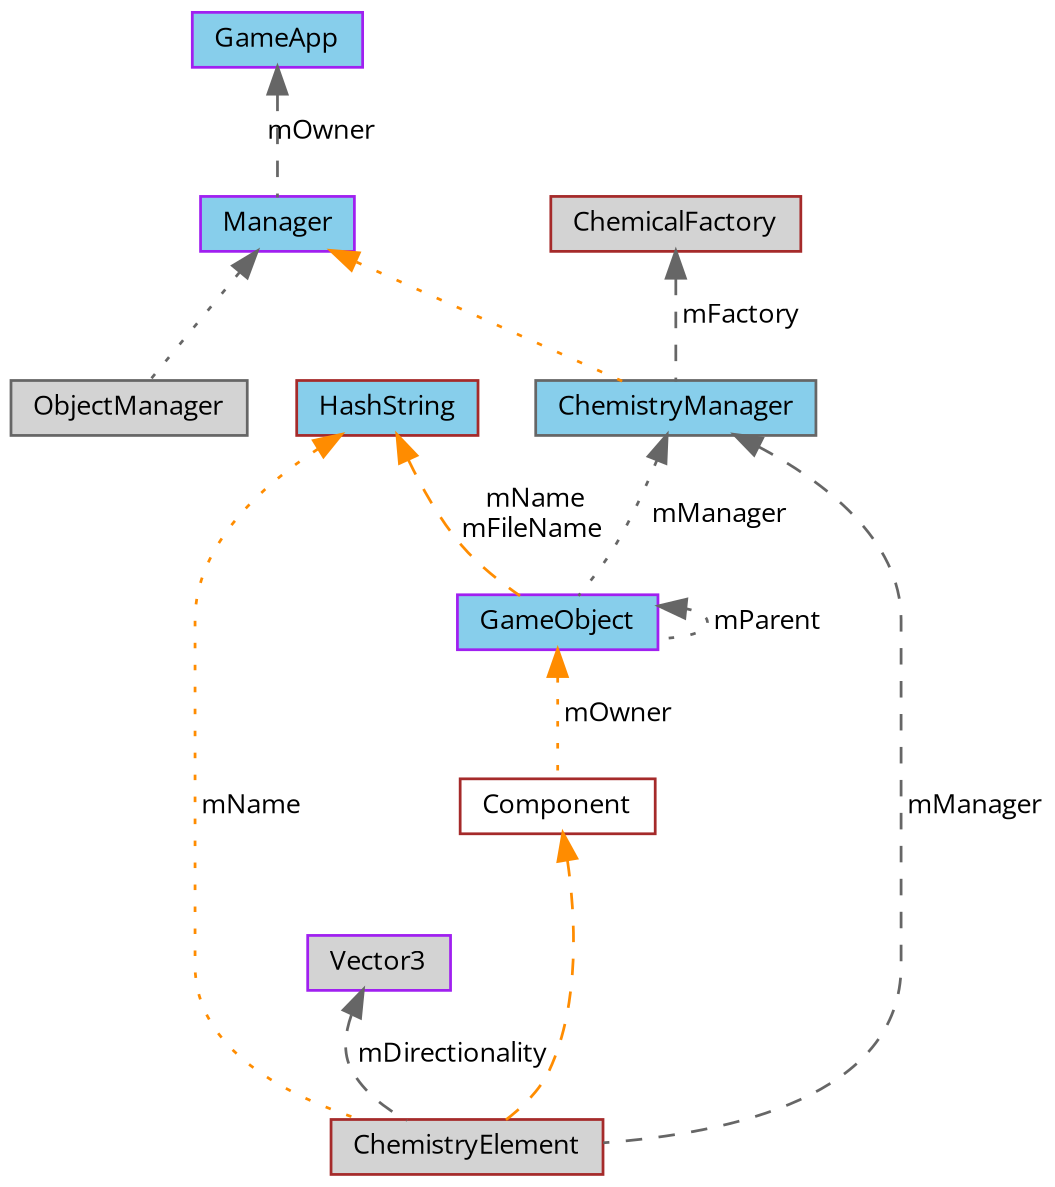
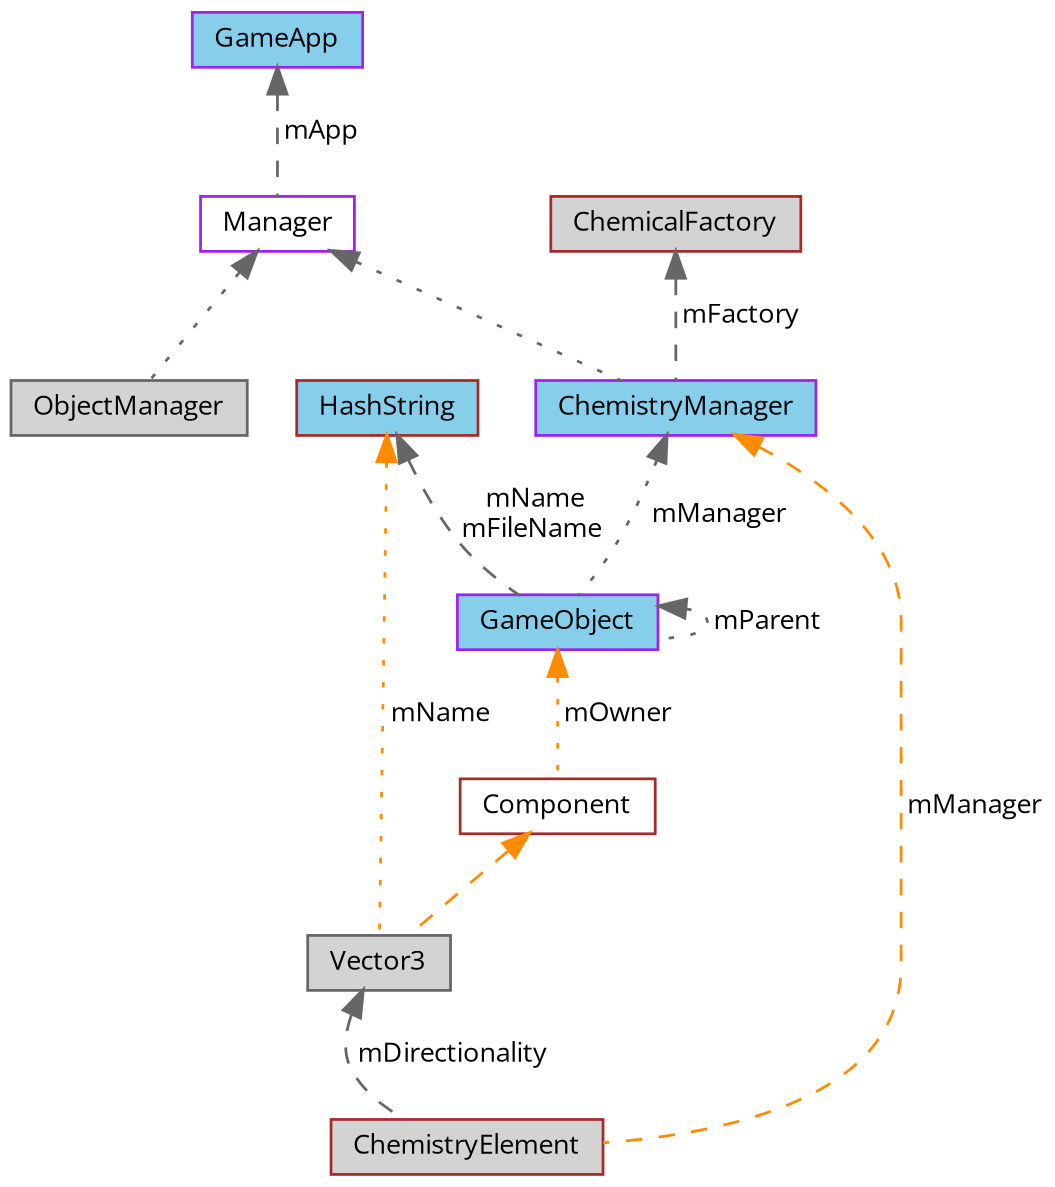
edge "Manager" -> "GameApp": label " mOwner" -> " mApp"
node "Manager": fillcolor skyblue -> white
edge "ChemistryManager" -> "Manager": color darkorange -> gray40
node "ChemistryManager": color gray40 -> purple
edge "GameObject" -> "HashString": color darkorange -> gray40
edge "ChemistryElement" -> "HashString": now "Vector3" -> "HashString"
edge "ChemistryElement" -> "ChemistryManager": color gray40 -> darkorange
node "Vector3": color purple -> gray40
edge "ChemistryElement" -> "Component": now "Vector3" -> "Component"
